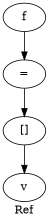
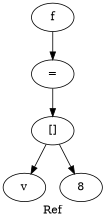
node "8": added
